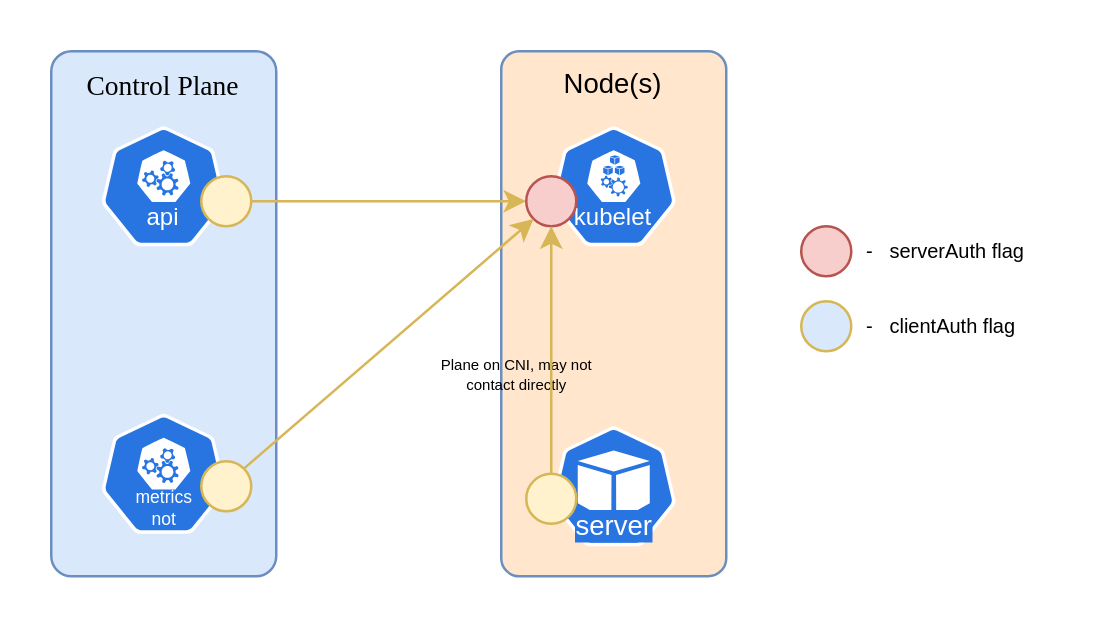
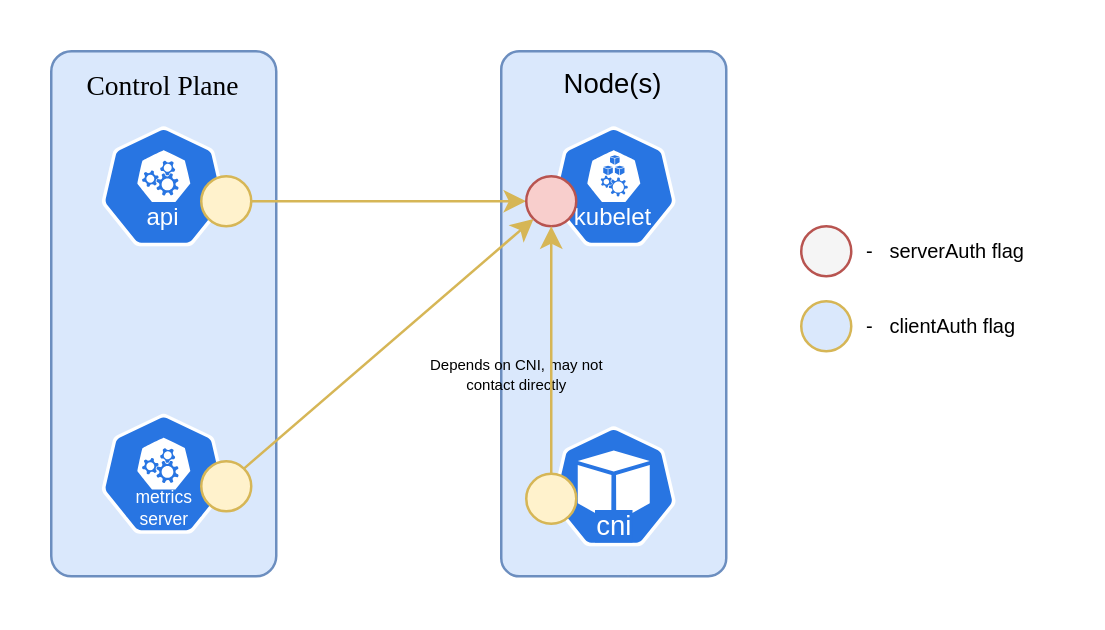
node "- serverAuth flag": fillcolor #f8cecc -> #f5f5f5
node "Node(s)": fillcolor #ffe6cc -> #dae8fc
node "Plane on CNI, may not contact directly": label "Plane on CNI, may not contact directly" -> "Depends on CNI, may not contact directly"
node "metrics not": label "metrics not" -> "metrics server"
node "server": label "server" -> "cni"
